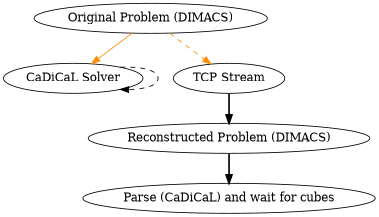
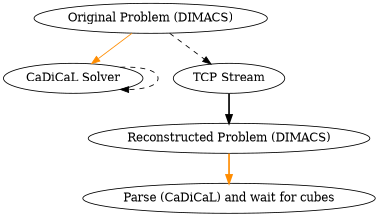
edge "Original Problem (DIMACS)" -> "TCP Stream": color darkorange -> black
edge "Reconstructed Problem (DIMACS)" -> "Parse (CaDiCaL) and wait for cubes": color black -> darkorange
